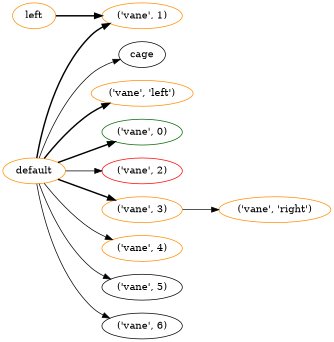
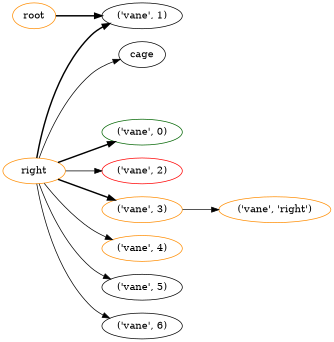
node "left": label "left" -> "root"
node "('vane', 1)": color darkorange -> black
node "('vane', 'left')": removed
node "default": label "default" -> "right"
